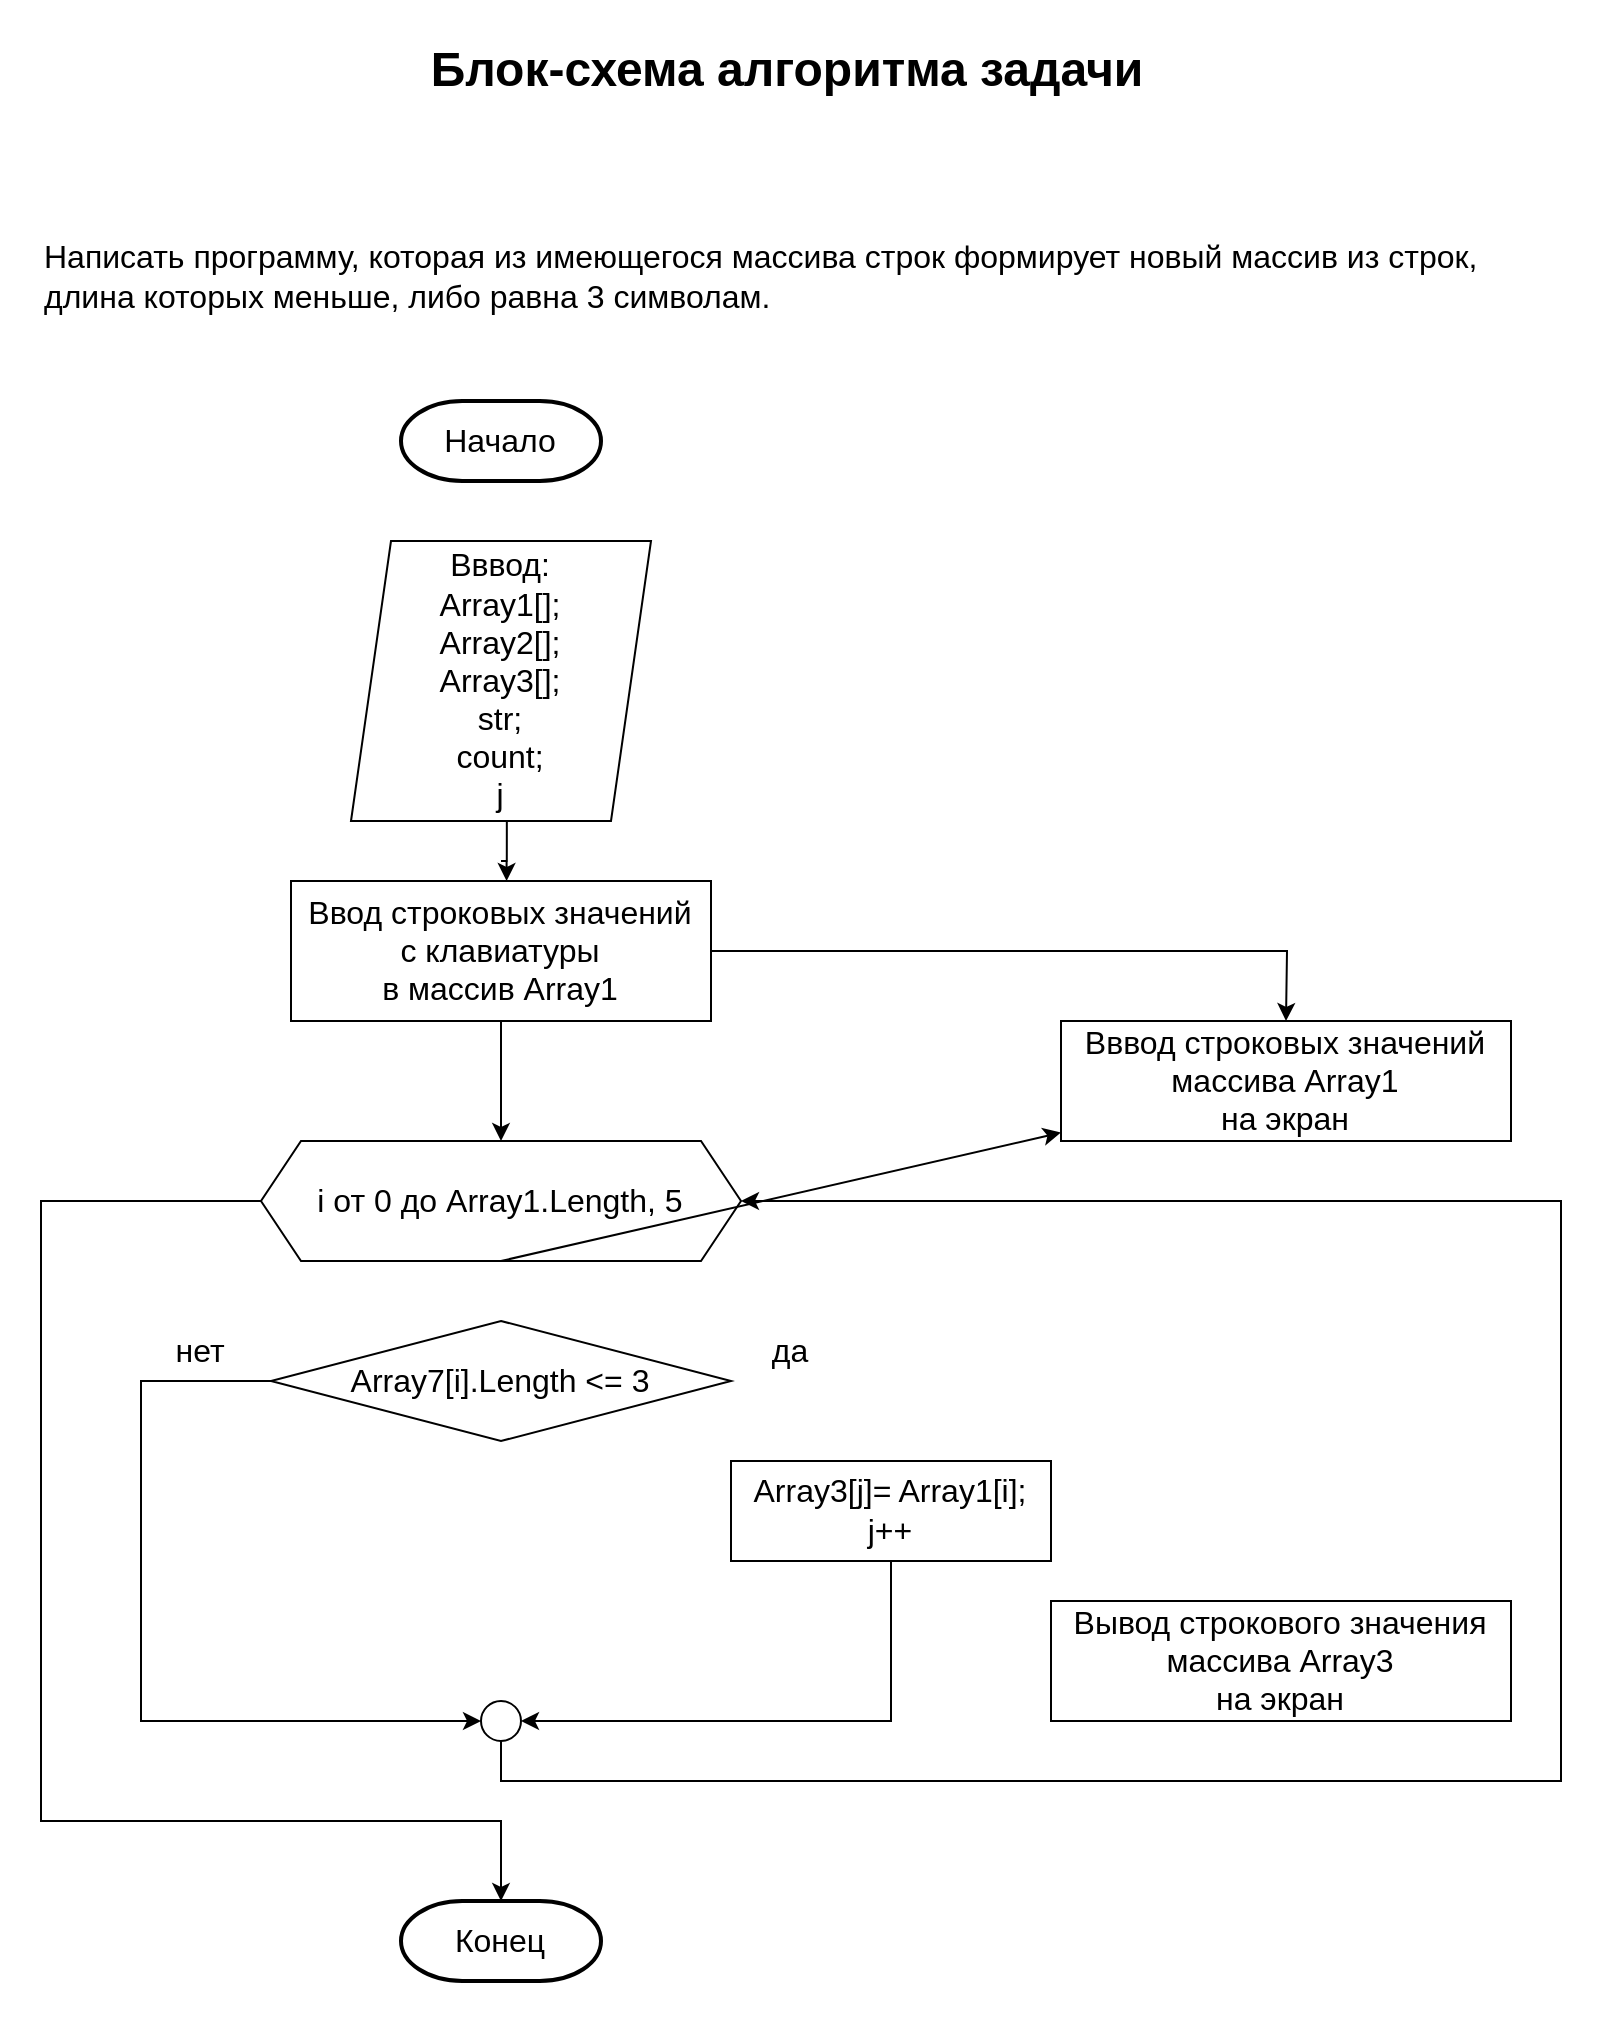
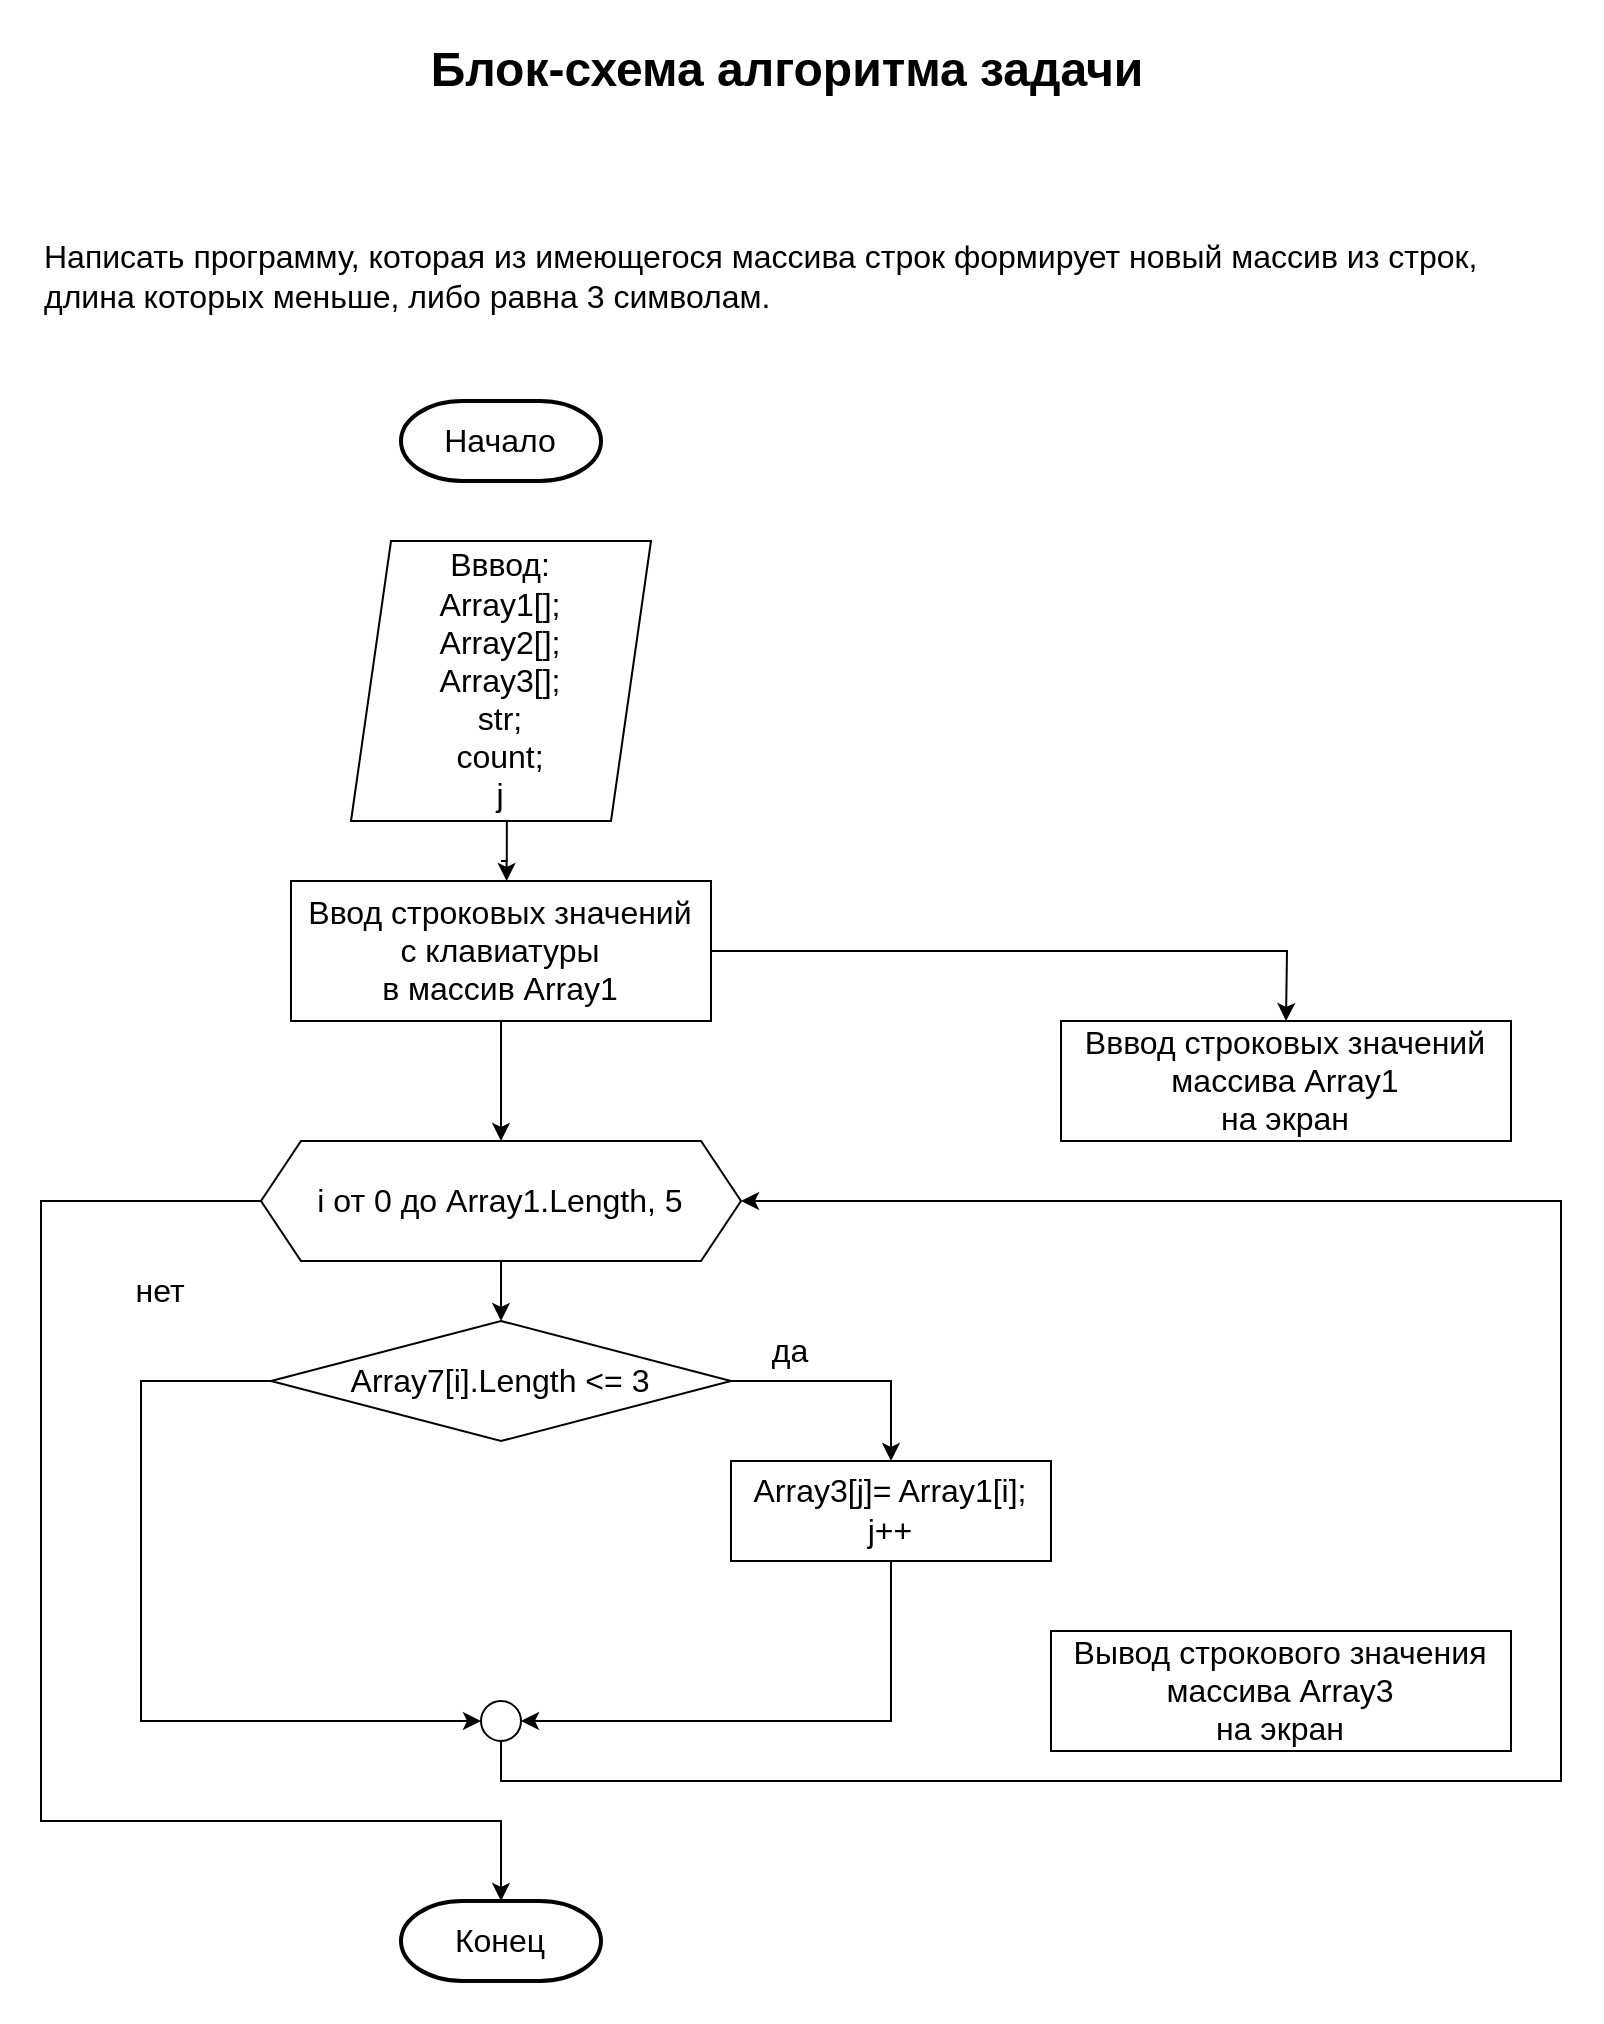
edge "i от 0 до Array1.Length, 5" -> "Вввод строковых значений массива Array1 на экран": now "i от 0 до Array1.Length, 5" -> "Array7[i].Length <= 3"
node "нет": moved (201, 1351) -> (161, 1291)
edge "Array7[i].Length <= 3" -> "Array3[j]= Array1[i]; j++": added
node "Вывод строкового значения массива Array3 на экран": moved (1281, 1661) -> (1281, 1691)
